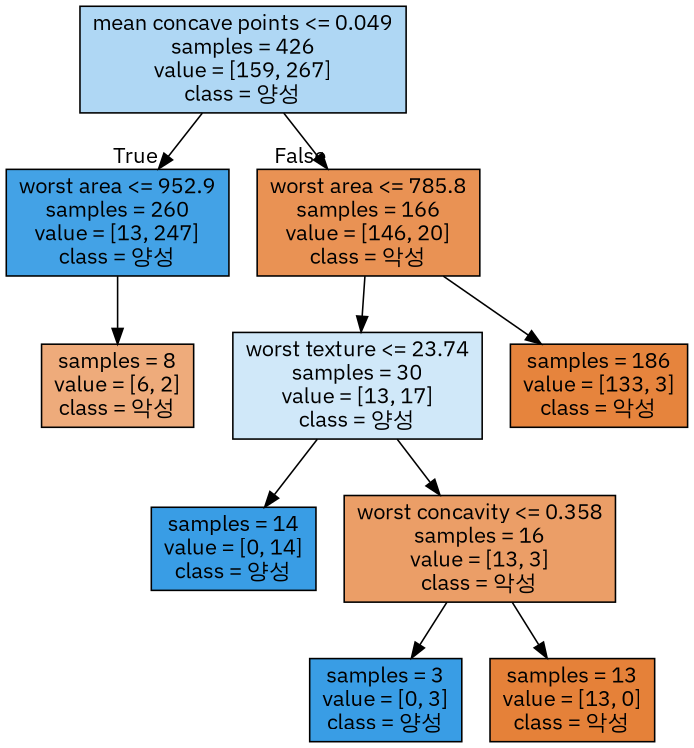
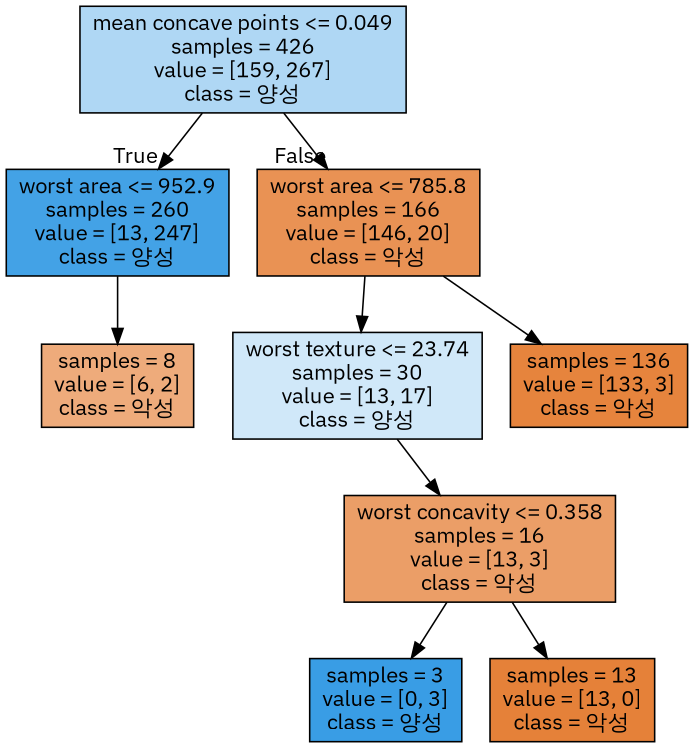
node "samples = 186 value = [133, 3] class = 악성": label "samples = 186 value = [133, 3] class = 악성" -> "samples = 136 value = [133, 3] class = 악성"
node "samples = 14 value = [0, 14] class = 양성": removed
